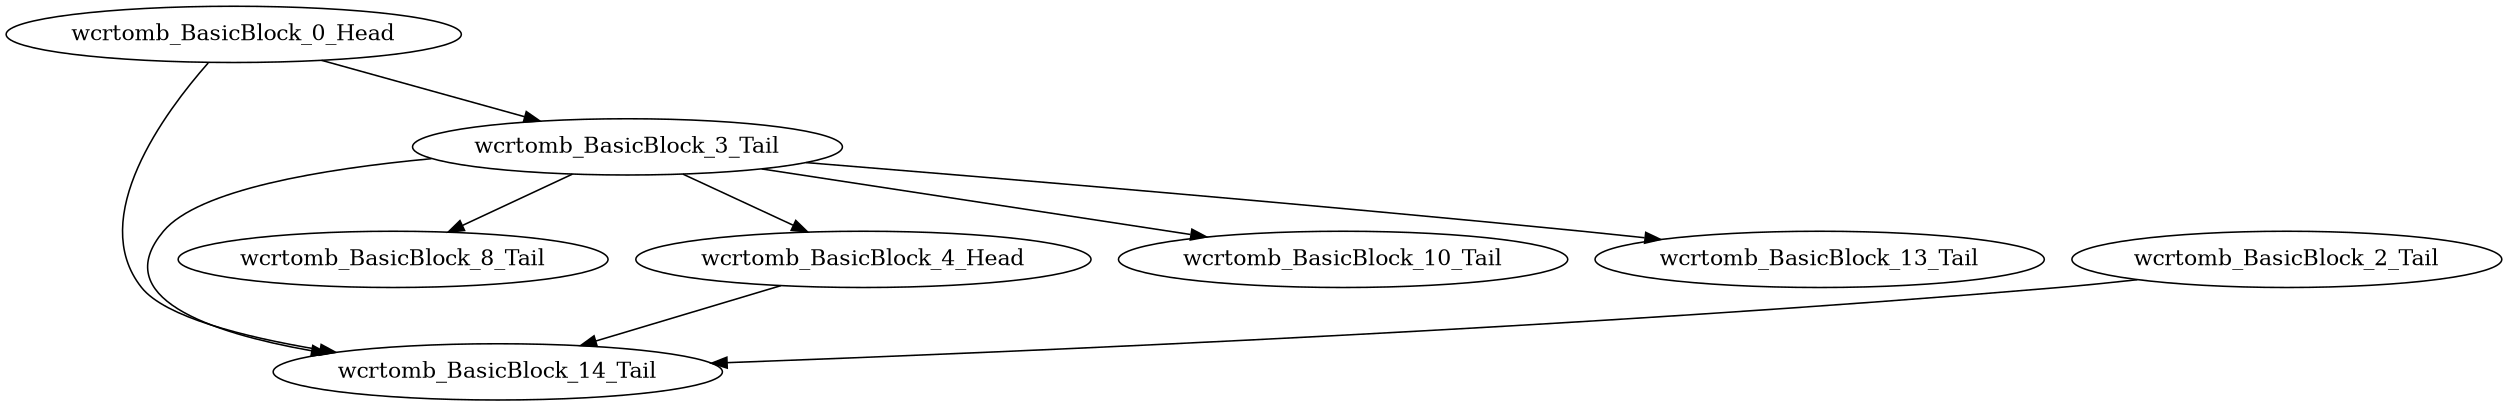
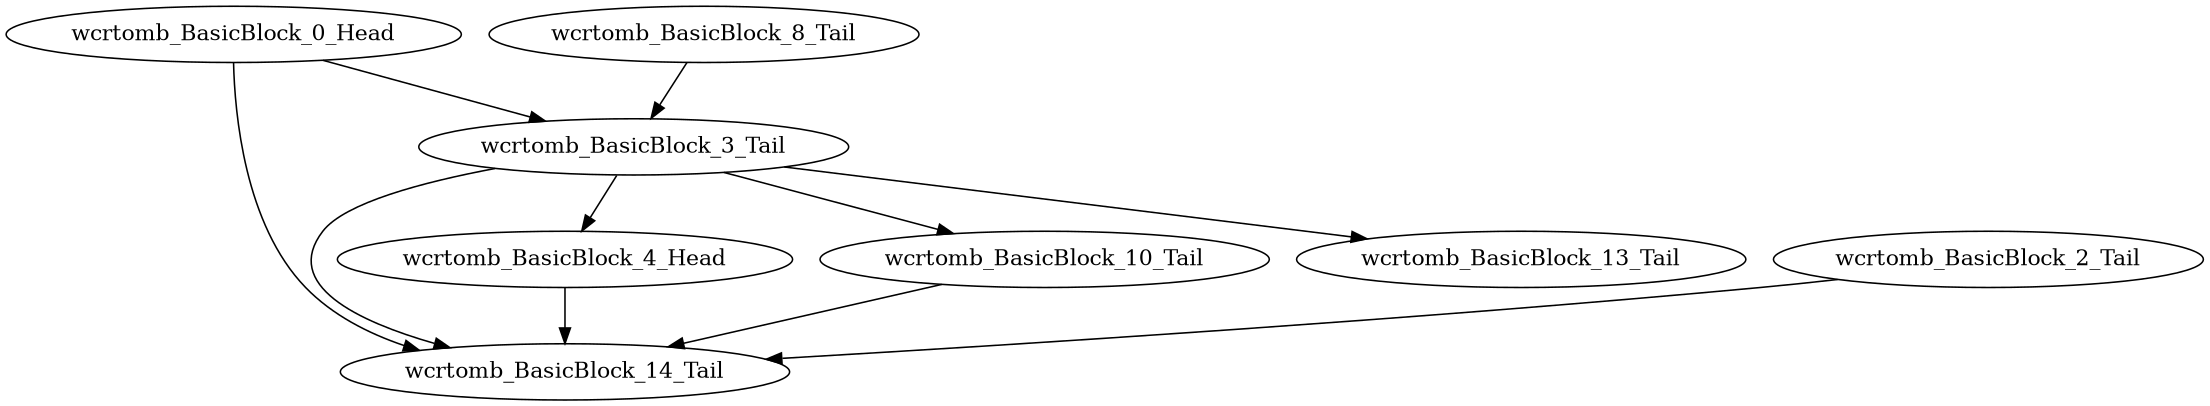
edge "wcrtomb_BasicBlock_3_Tail" -> "wcrtomb_BasicBlock_8_Tail": reversed
edge "wcrtomb_BasicBlock_10_Tail" -> "wcrtomb_BasicBlock_14_Tail": added
